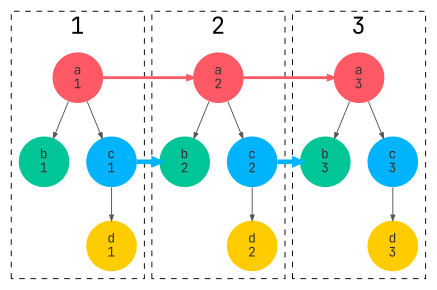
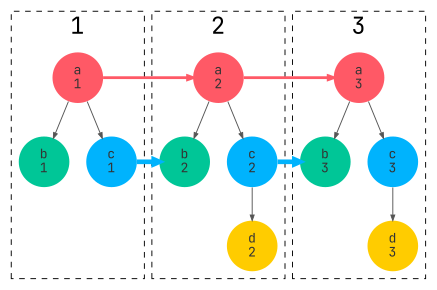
node "d 1": removed
